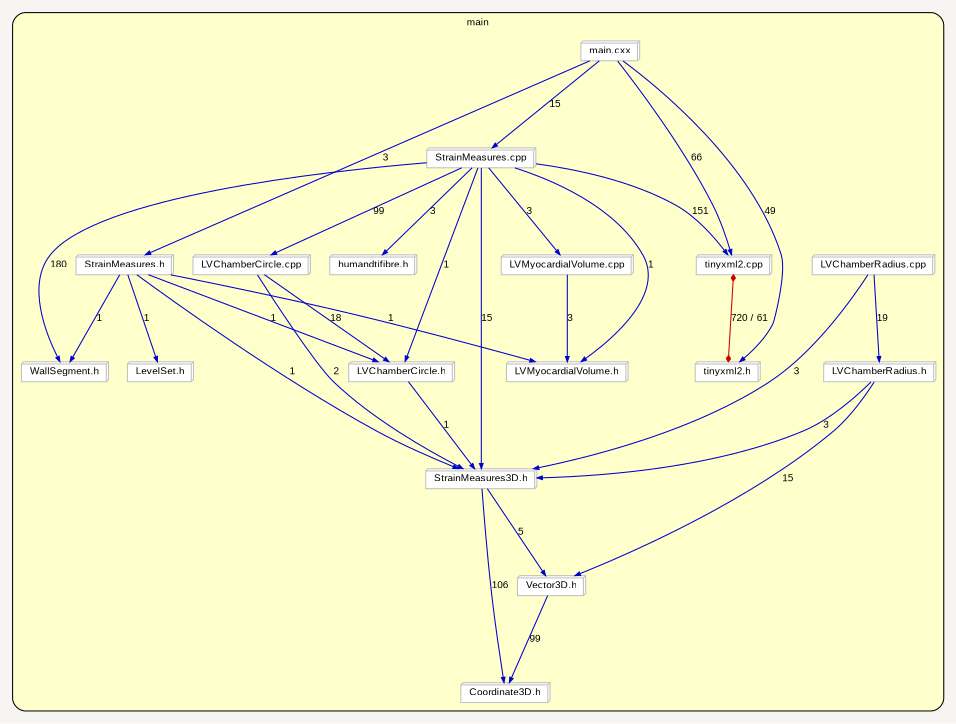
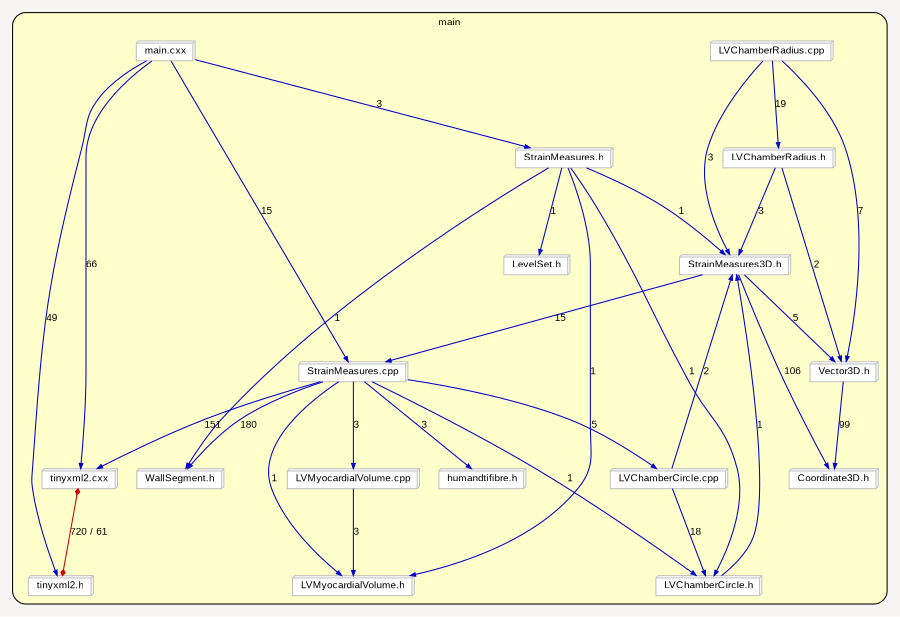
edge "LVChamberRadius.cpp" -> "Vector3D.h": added, label "7"
edge "StrainMeasures.cpp" -> "LVChamberCircle.cpp": label "99" -> "5"
node "tinyxml2.cpp": label "tinyxml2.cpp" -> "tinyxml2.cxx"
edge "StrainMeasures.cpp" -> "StrainMeasures3D.h": reversed
edge "LVChamberRadius.h" -> "Vector3D.h": label "15" -> "2"
